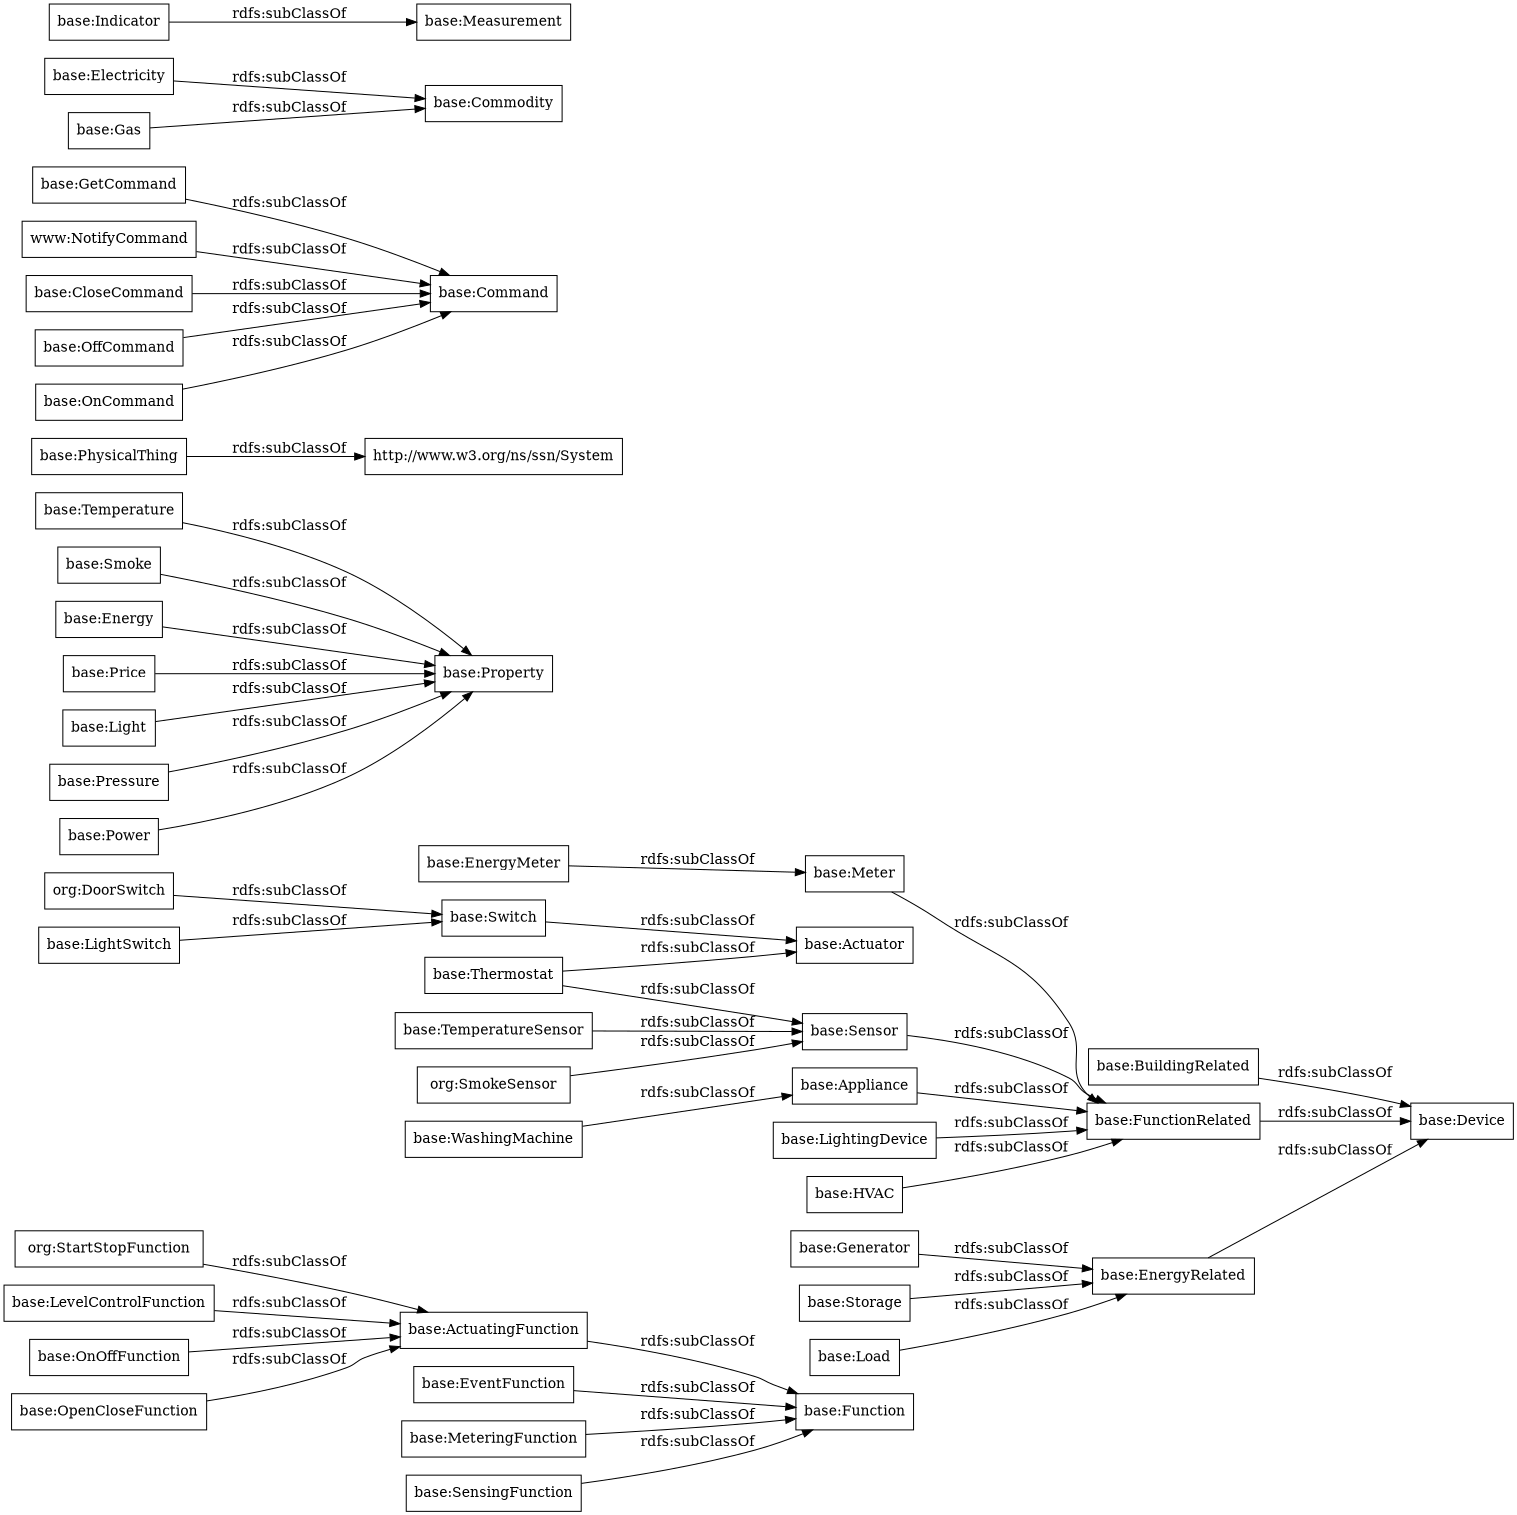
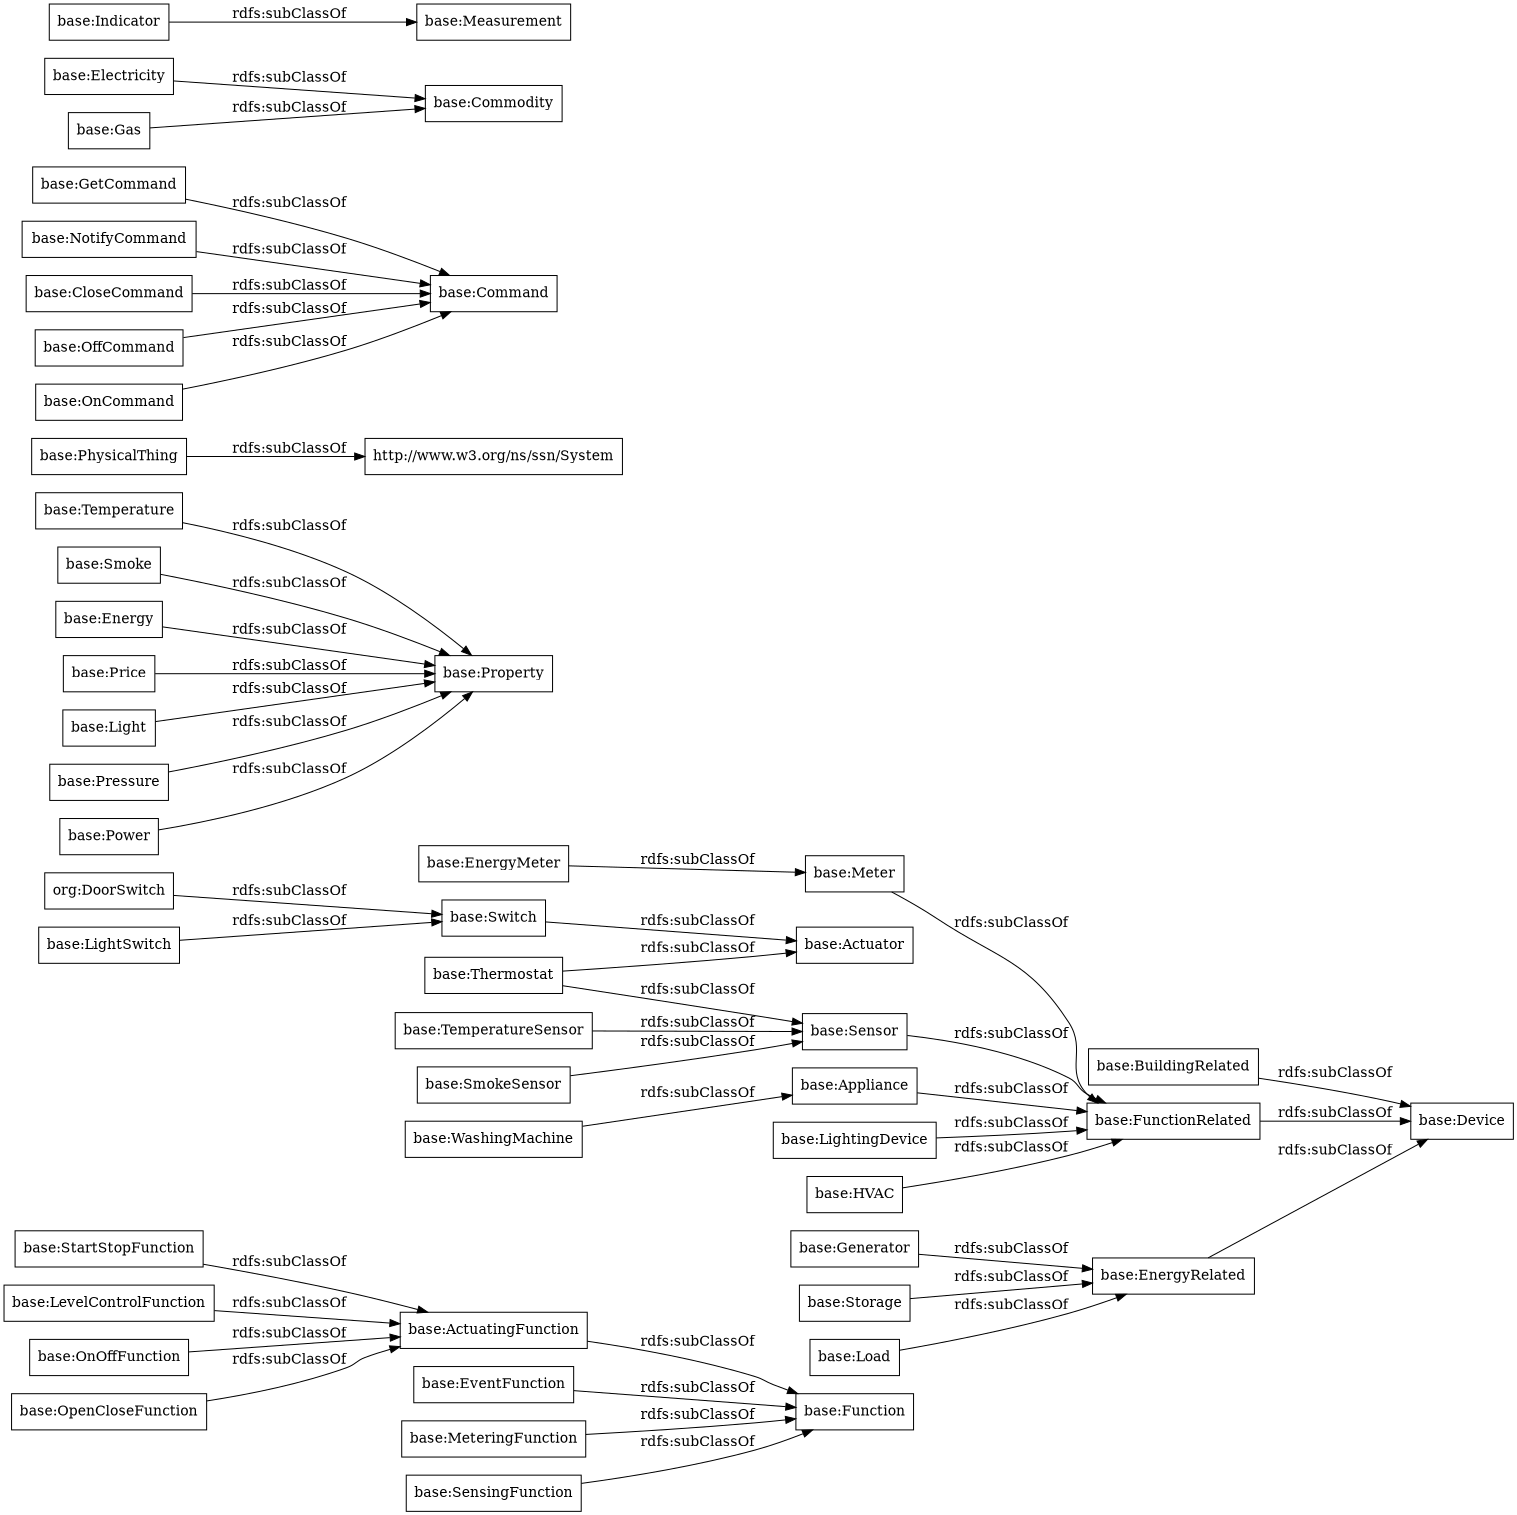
node "www:NotifyCommand": label "www:NotifyCommand" -> "base:NotifyCommand"
node "org:SmokeSensor": label "org:SmokeSensor" -> "base:SmokeSensor"
node "org:StartStopFunction": label "org:StartStopFunction" -> "base:StartStopFunction"
